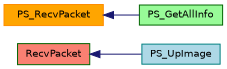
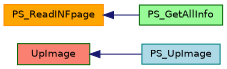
node "PS_RecvPacket": label "PS_RecvPacket" -> "PS_ReadINFpage"
node "RecvPacket": label "RecvPacket" -> "UpImage"
